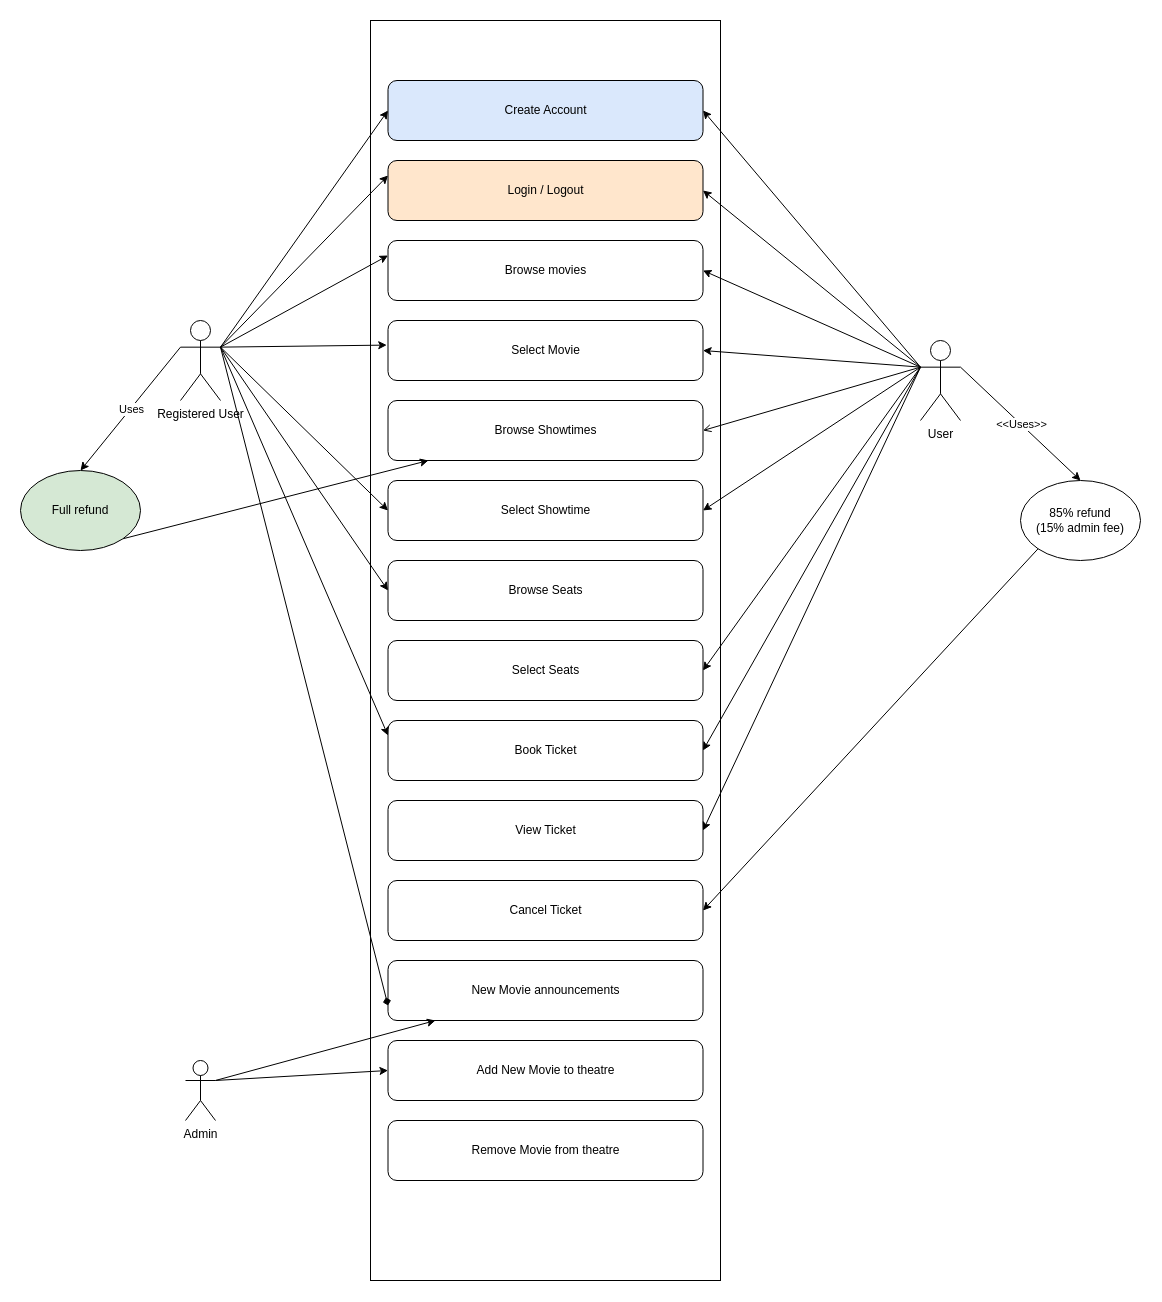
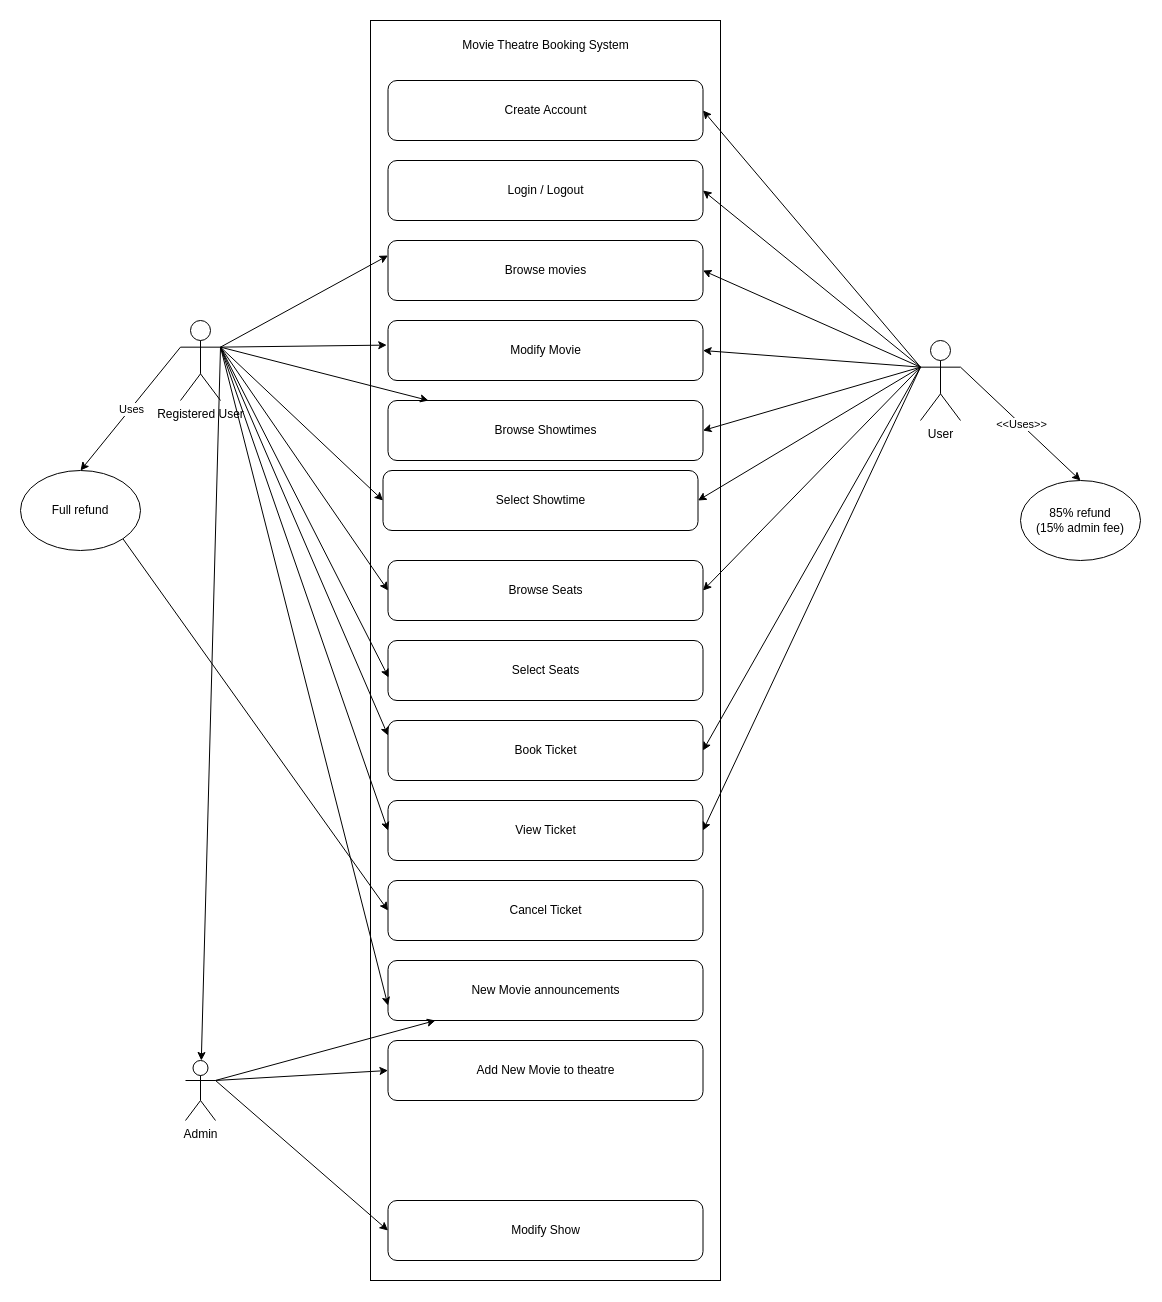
node "Movie Theatre Booking System": added
node "Create Account": fillcolor #dae8fc -> #ffffff
node "Login / Logout": fillcolor #ffe6cc -> #ffffff
edge "Registered User" -> "Create Account": now "Registered User" -> "Browse Showtimes"
edge "Registered User" -> "Login / Logout": now "Registered User" -> "Admin"
node "Select Movie": label "Select Movie" -> "Modify Movie"
edge "User" -> "Browse Showtimes": arrowhead open -> classic
edge "User" -> "Browse Seats": added
edge "Full refund" -> "Browse Showtimes": now "Full refund" -> "Cancel Ticket"
node "Full refund": fillcolor #d5e8d4 -> #ffffff
node "Select Showtime": moved (546, 511) -> (541, 501)
edge "Registered User" -> "Select Seats": added
edge "User" -> "Select Seats": removed
edge "Registered User" -> "View Ticket": added
edge "85% refund (15% admin fee)" -> "Cancel Ticket": removed
edge "Registered User" -> "New Movie announcements": arrowhead diamond -> classic
node "Remove Movie from theatre": removed
edge "Admin" -> "Modify Show": added
node "Modify Show": added
